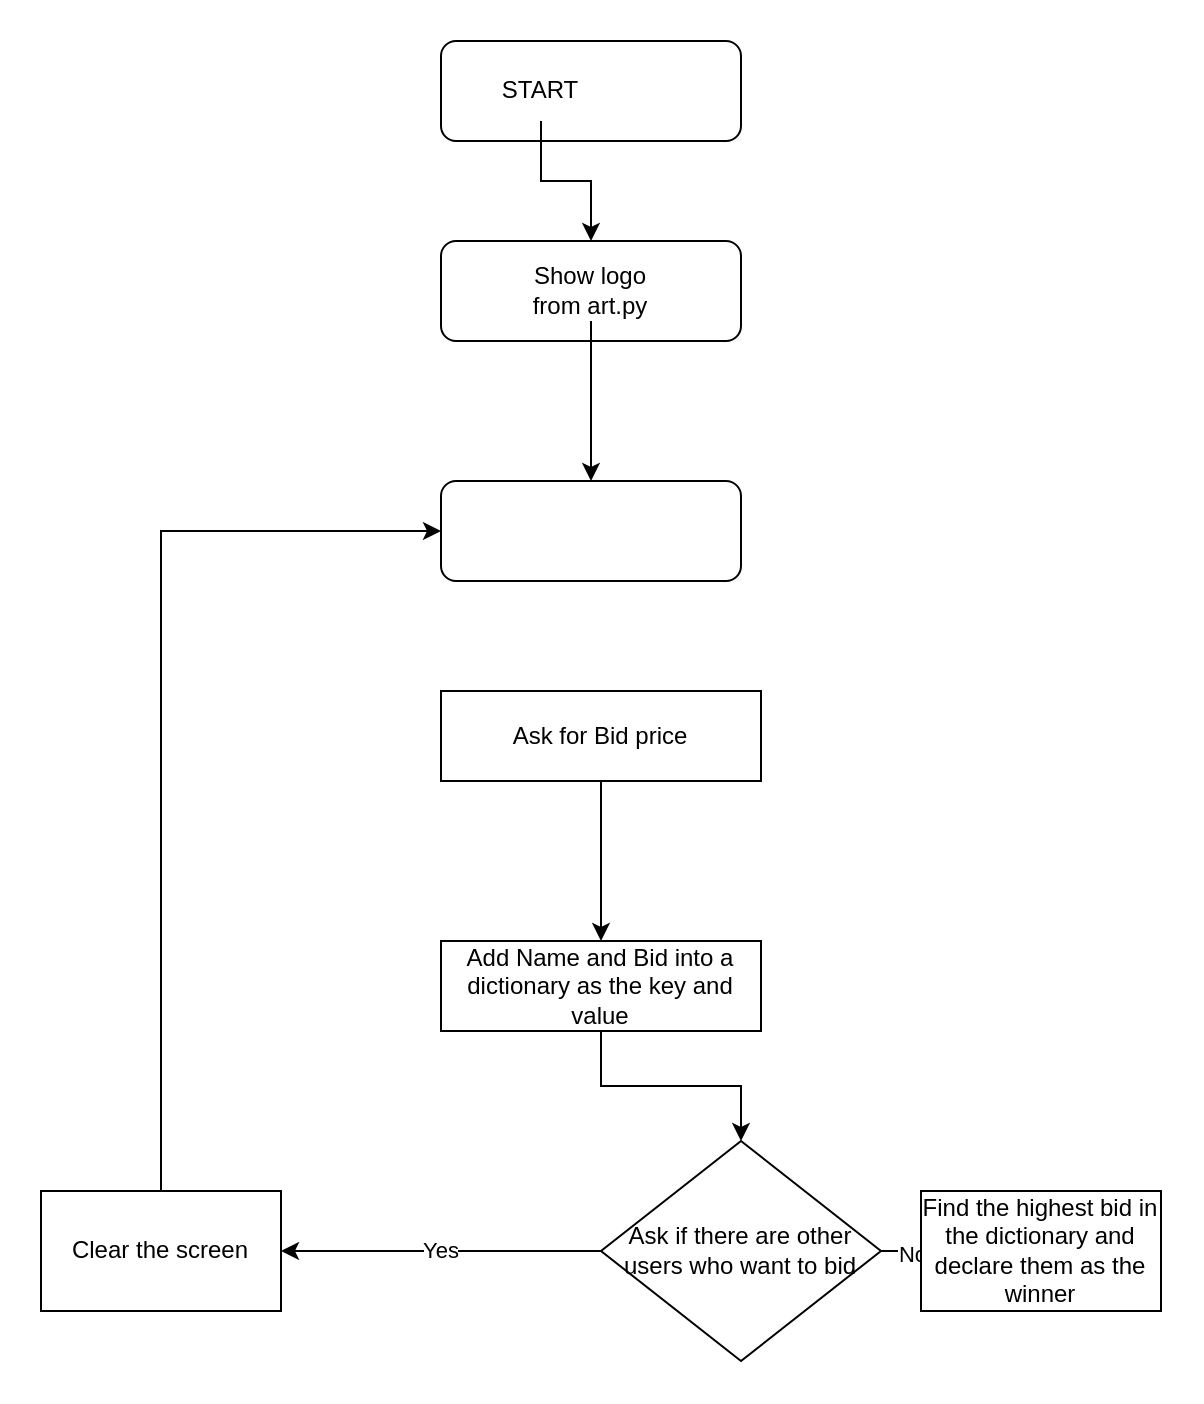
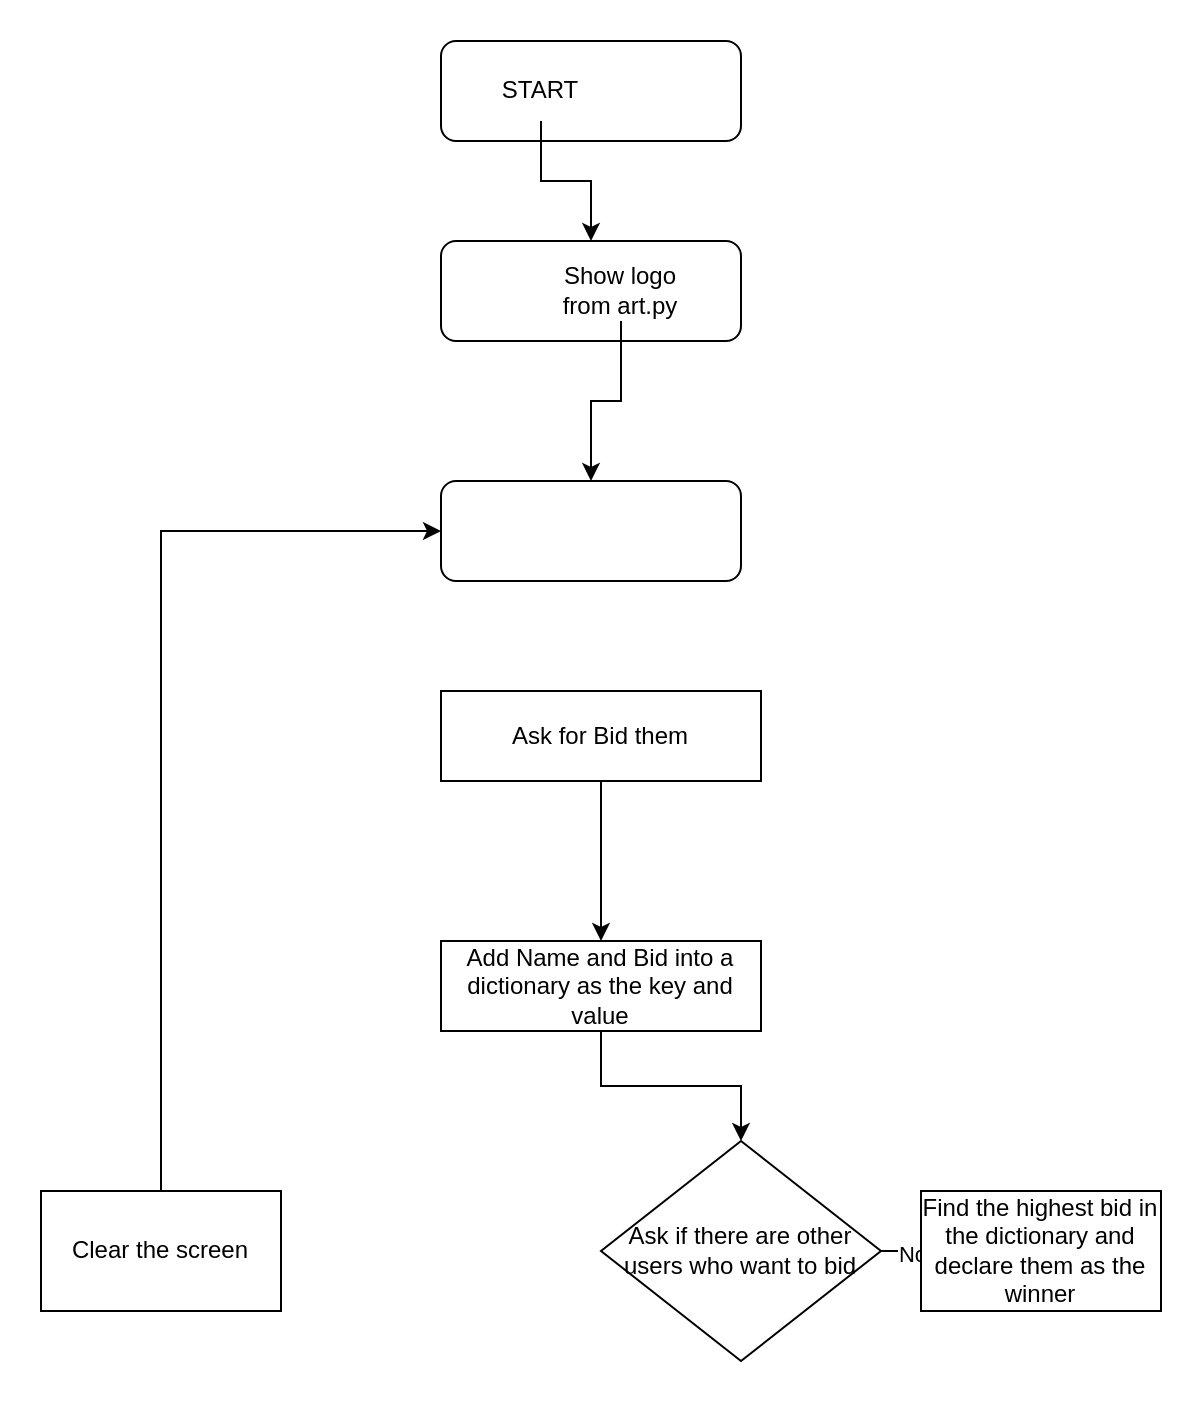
node "Show logo from art.py": moved (591, 291) -> (621, 291)
node "Ask for Bid price": label "Ask for Bid price" -> "Ask for Bid them"
edge "Ask if there are other users who want to bid" -> "Clear the screen": removed, label "Yes"
